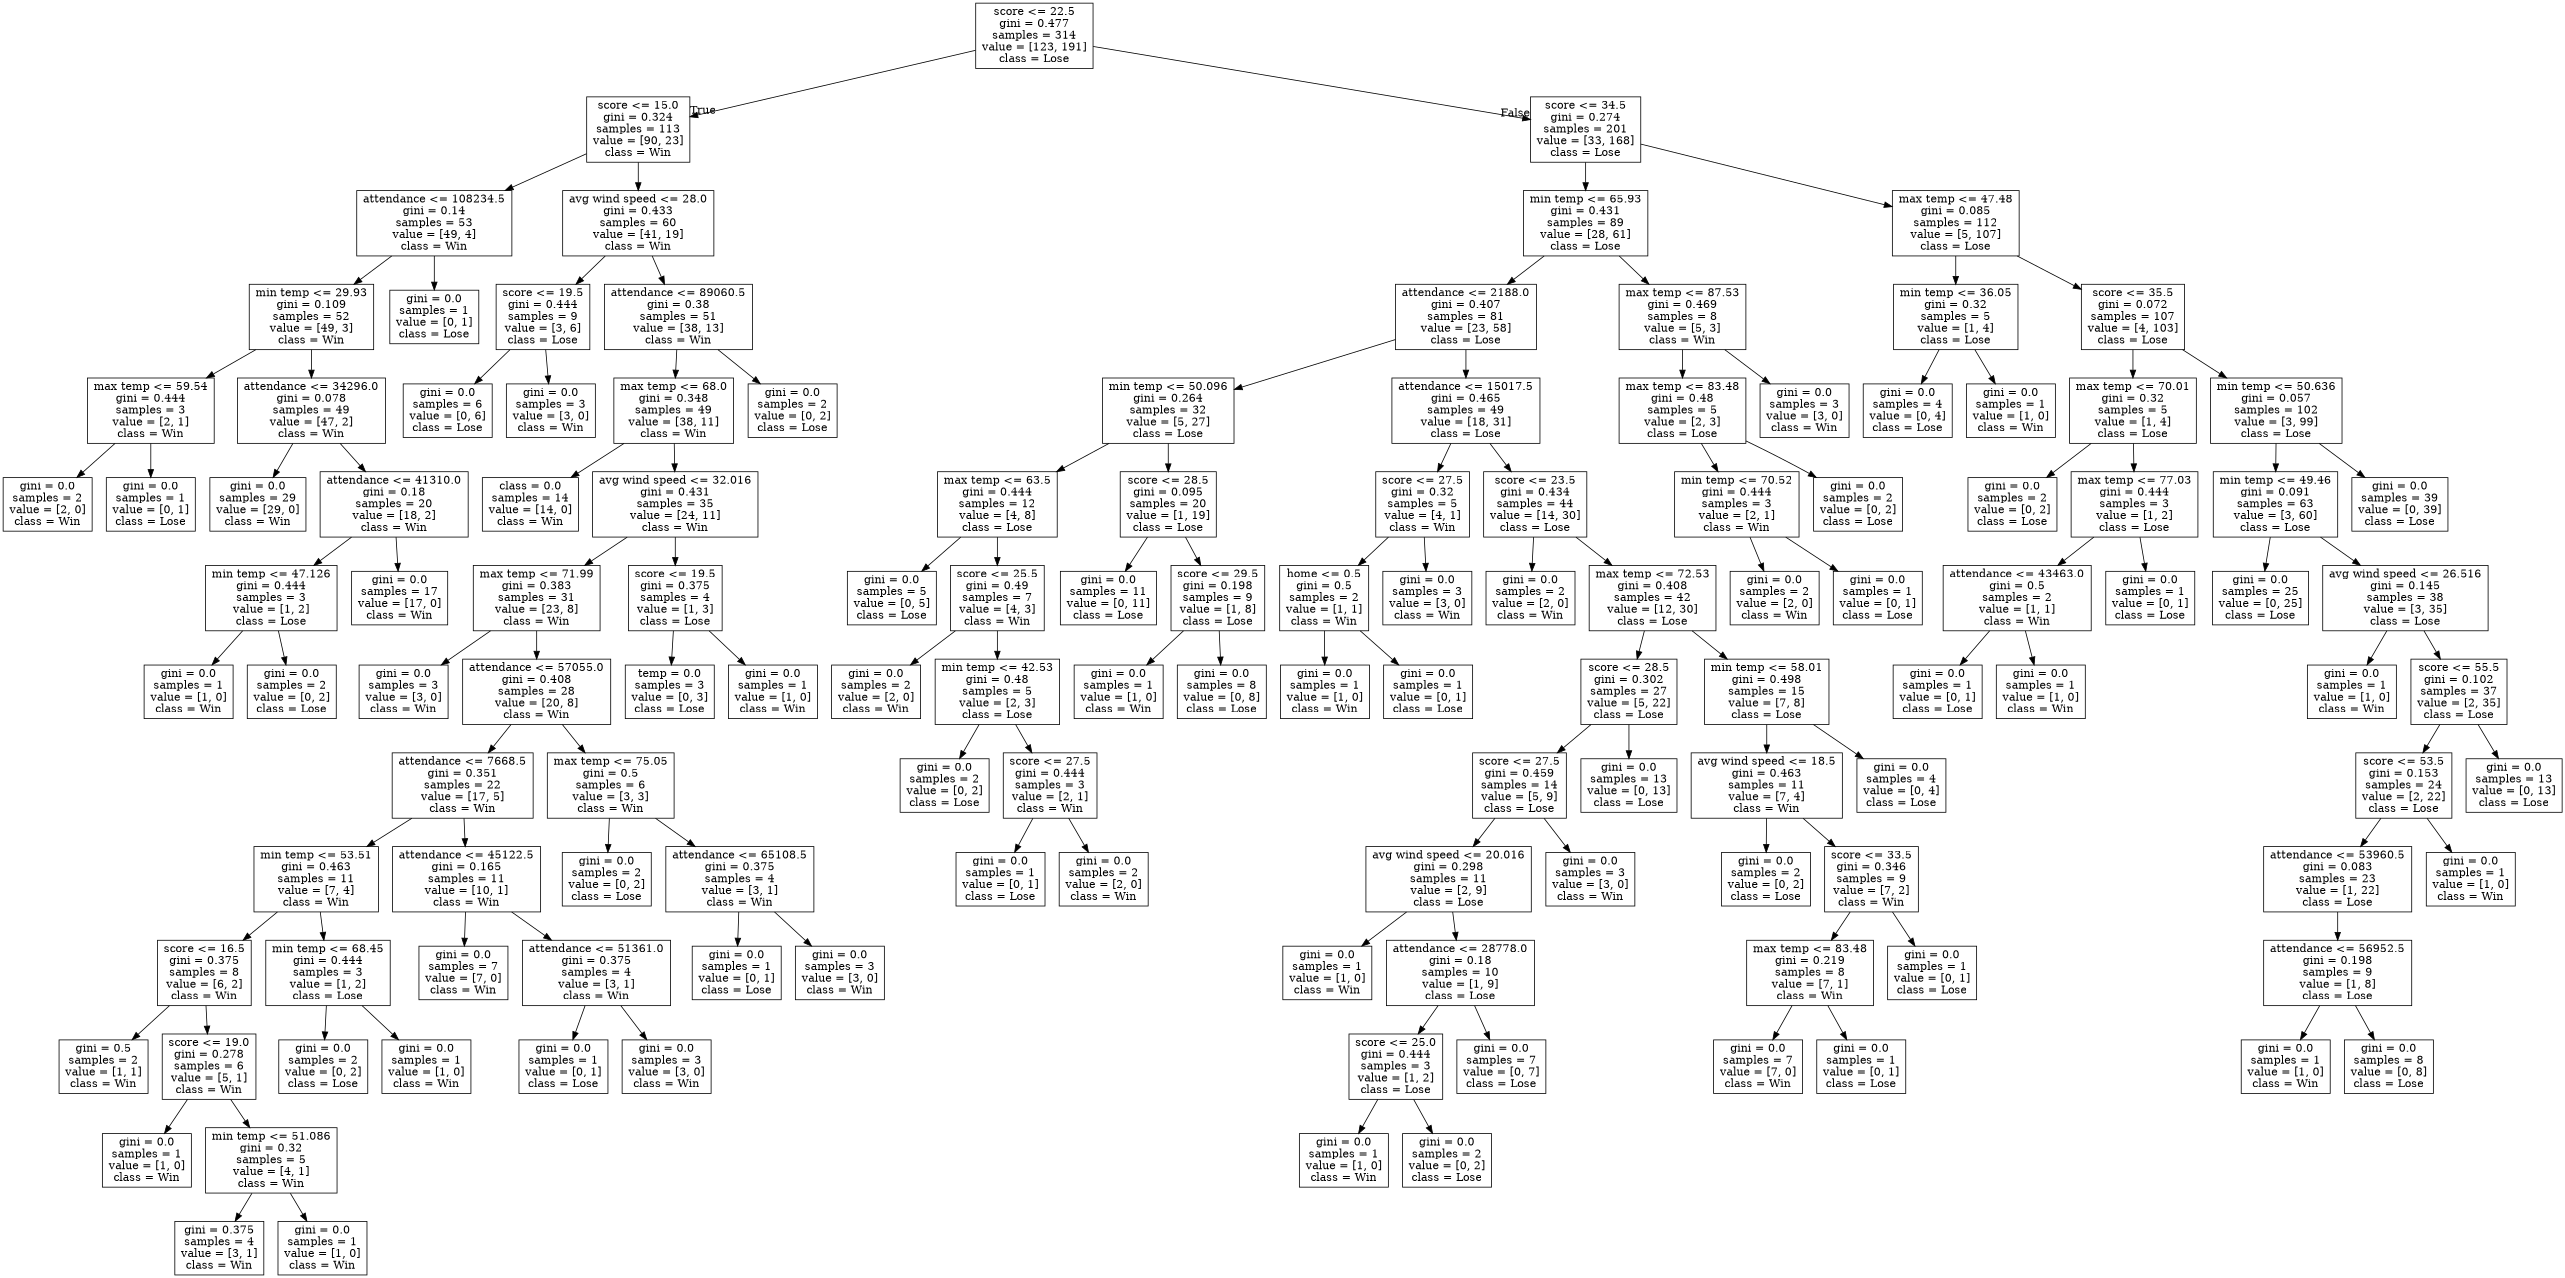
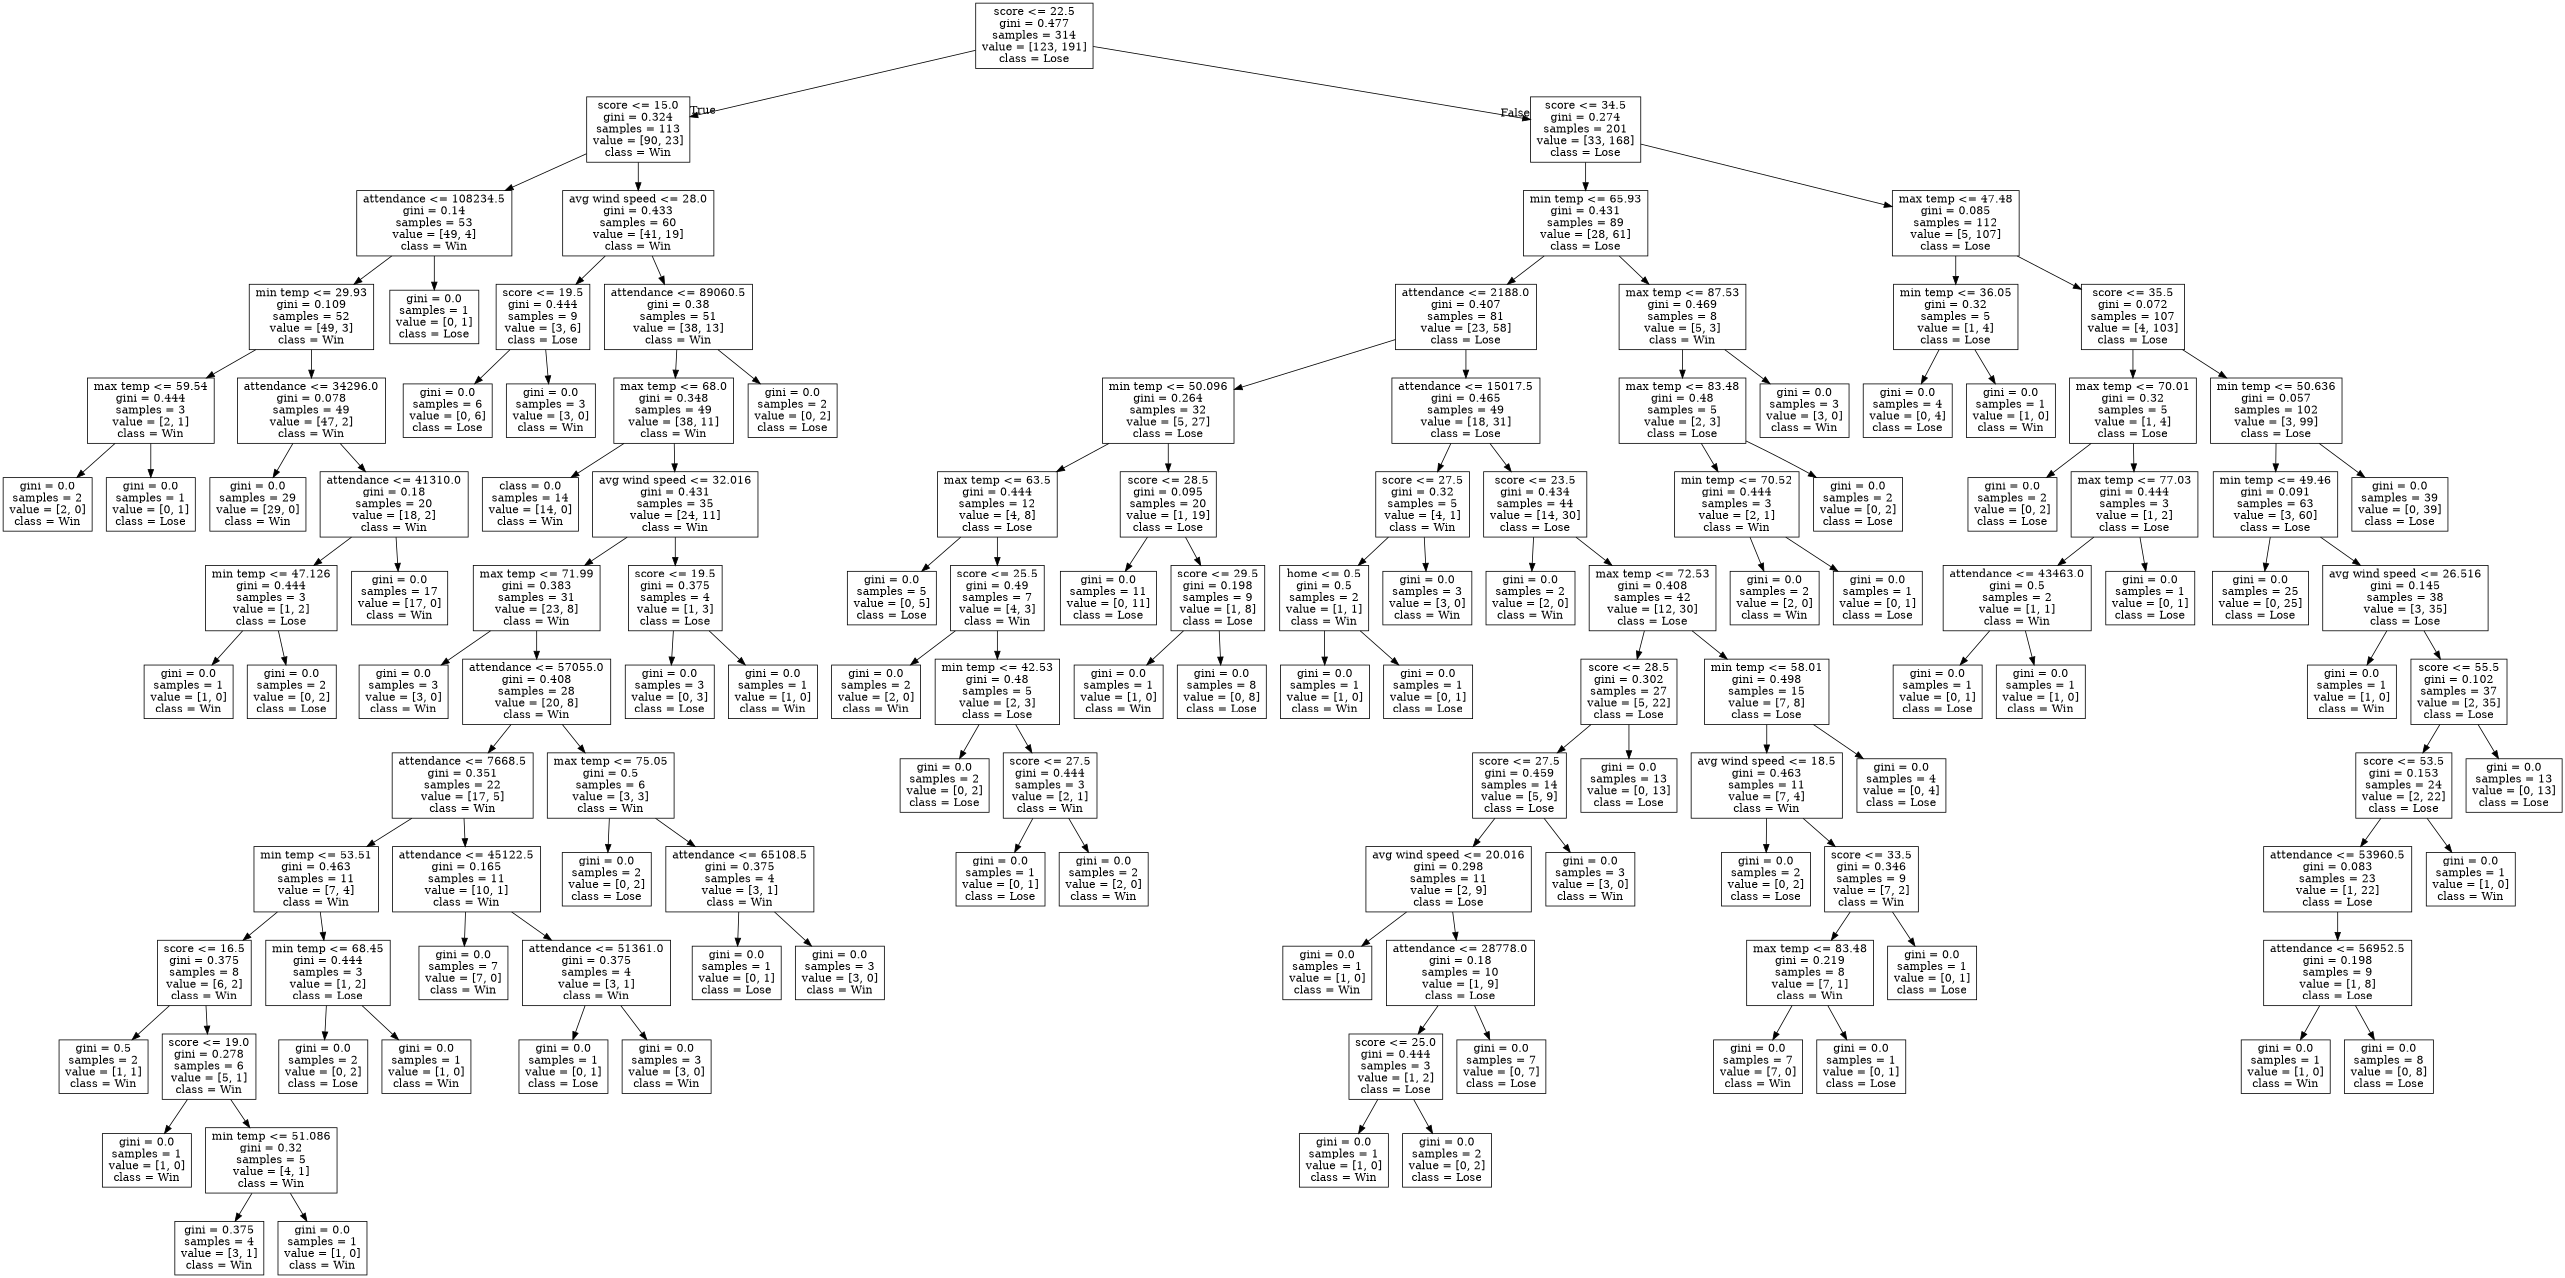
node "temp = 0.0 samples = 3 value = [0, 3] class = Lose": label "temp = 0.0 samples = 3 value = [0, 3] class = Lose" -> "gini = 0.0 samples = 3 value = [0, 3] class = Lose"
